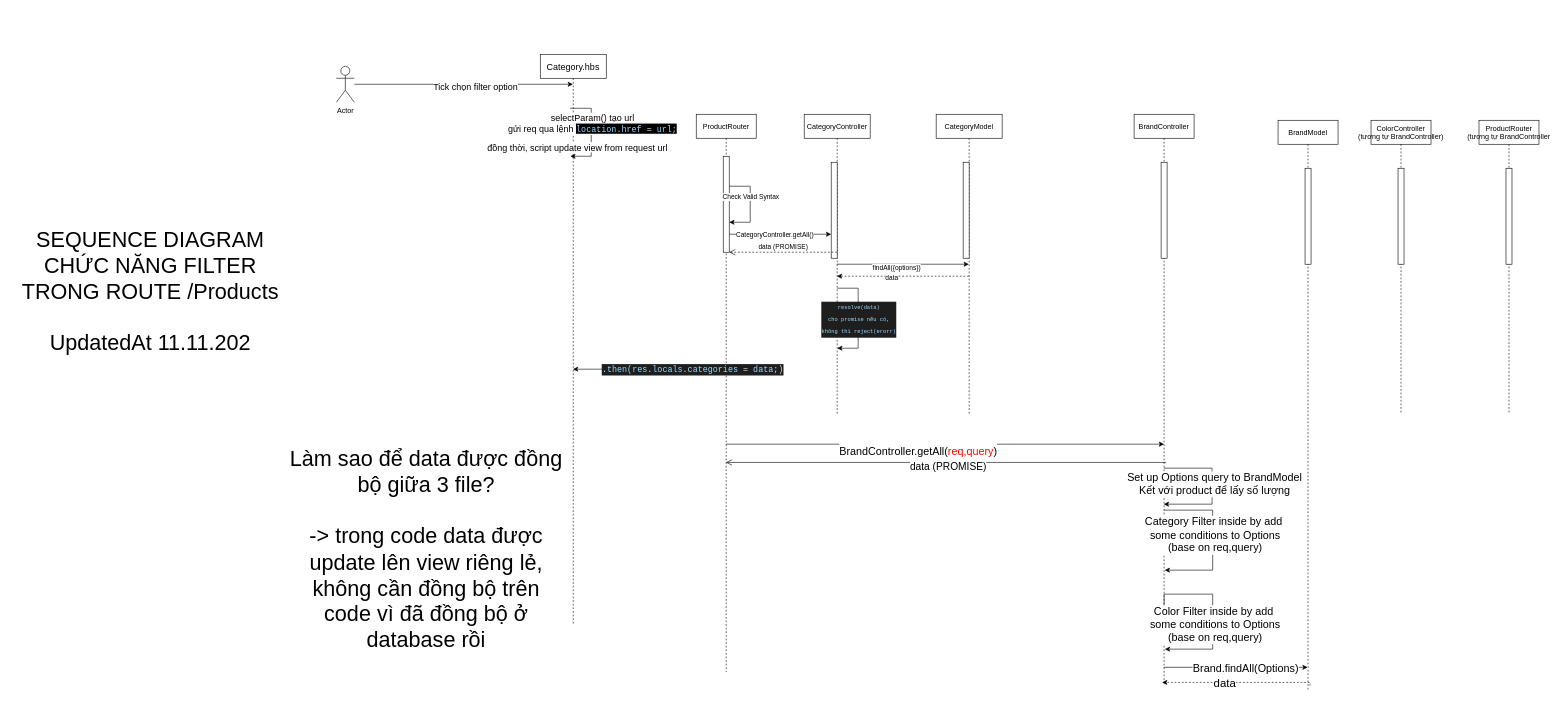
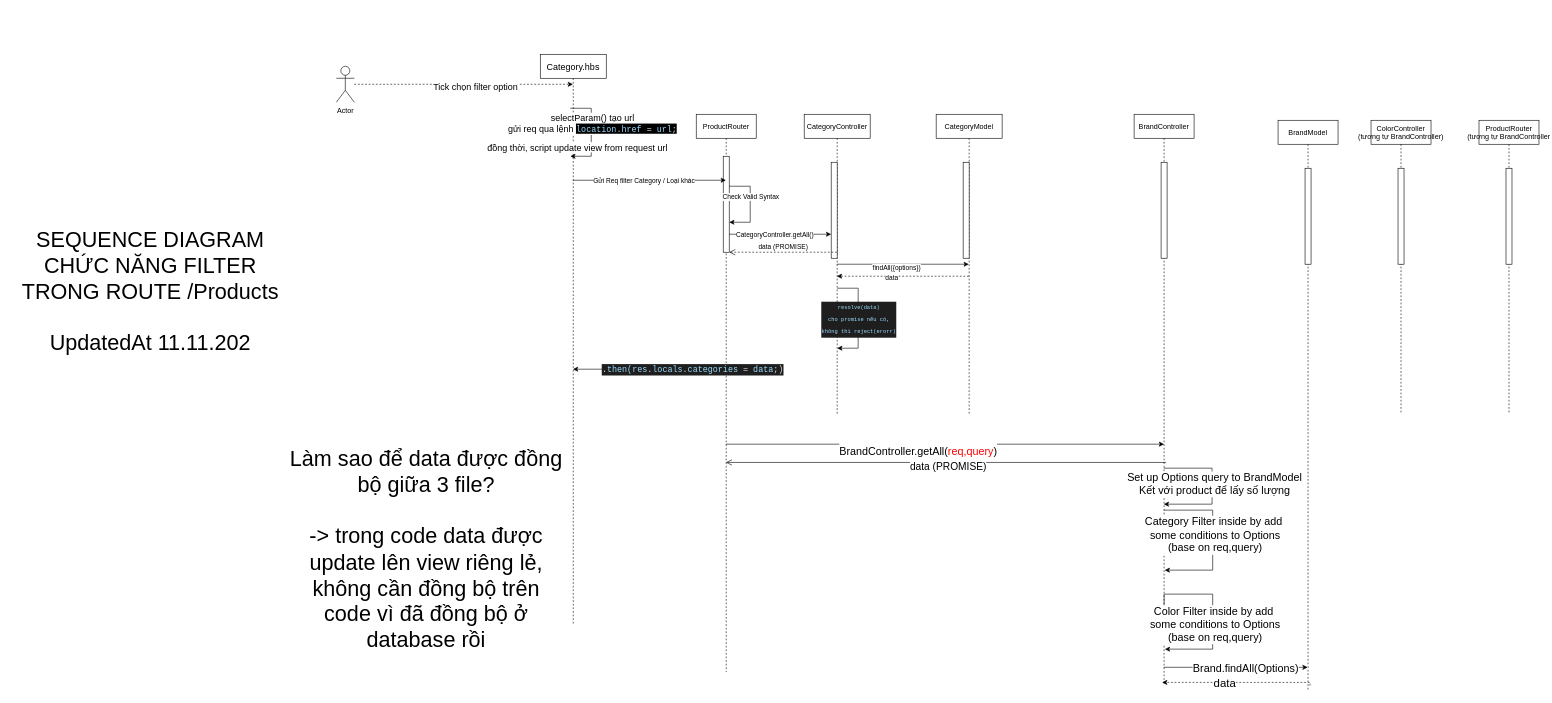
edge "Actor" -> "Category.hbs": style solid -> dashed
edge "Category.hbs" -> "ProductRouter": added, label "Gửi Req filter Category / Loại khác"
